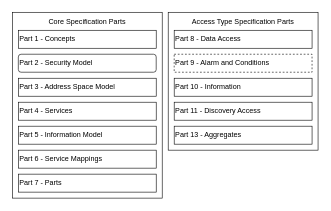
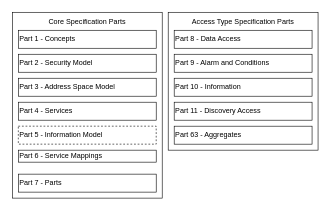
node "Part 2 - Security Model": shape rounded rectangle -> rectangle
node "Part 9 - Alarm and Conditions": style dashed -> solid
node "Part 5 - Information Model": style solid -> dashed
node "Part 13 - Aggregates": label "Part 13 - Aggregates" -> "Part 63 - Aggregates"
node "Part 6 - Service Mappings": size 138x18 -> 138x12
